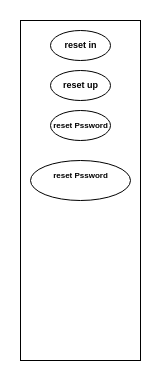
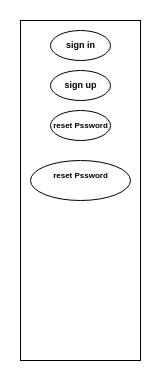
node "reset in": label "reset in" -> "sign in"
node "reset up": label "reset up" -> "sign up"
